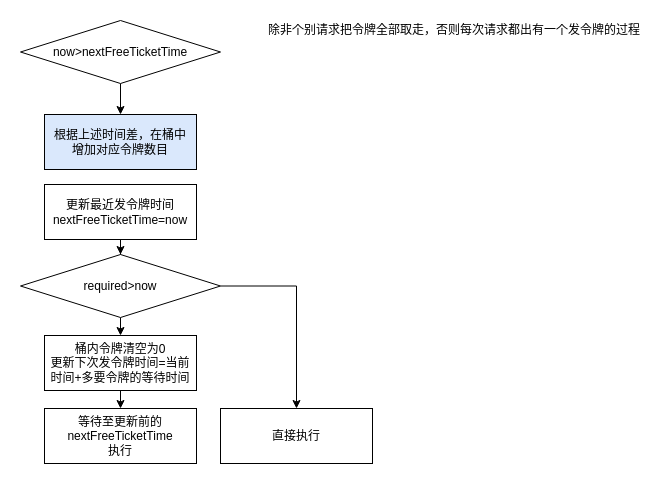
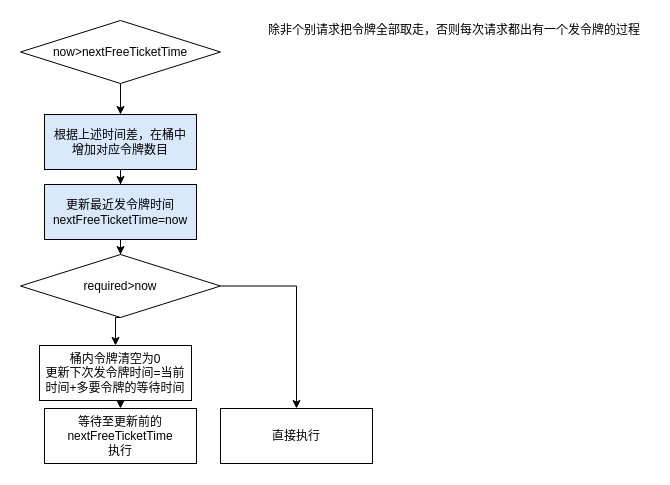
edge "根据上述时间差，在桶中 增加对应令牌数目" -> "更新最近发令牌时间 nextFreeTicketTime=now": added
node "更新最近发令牌时间 nextFreeTicketTime=now": fillcolor #ffffff -> #dae8fc
node "桶内令牌清空为0 更新下次发令牌时间=当前时间+多要令牌的等待时间": moved (121, 363) -> (116, 373)
